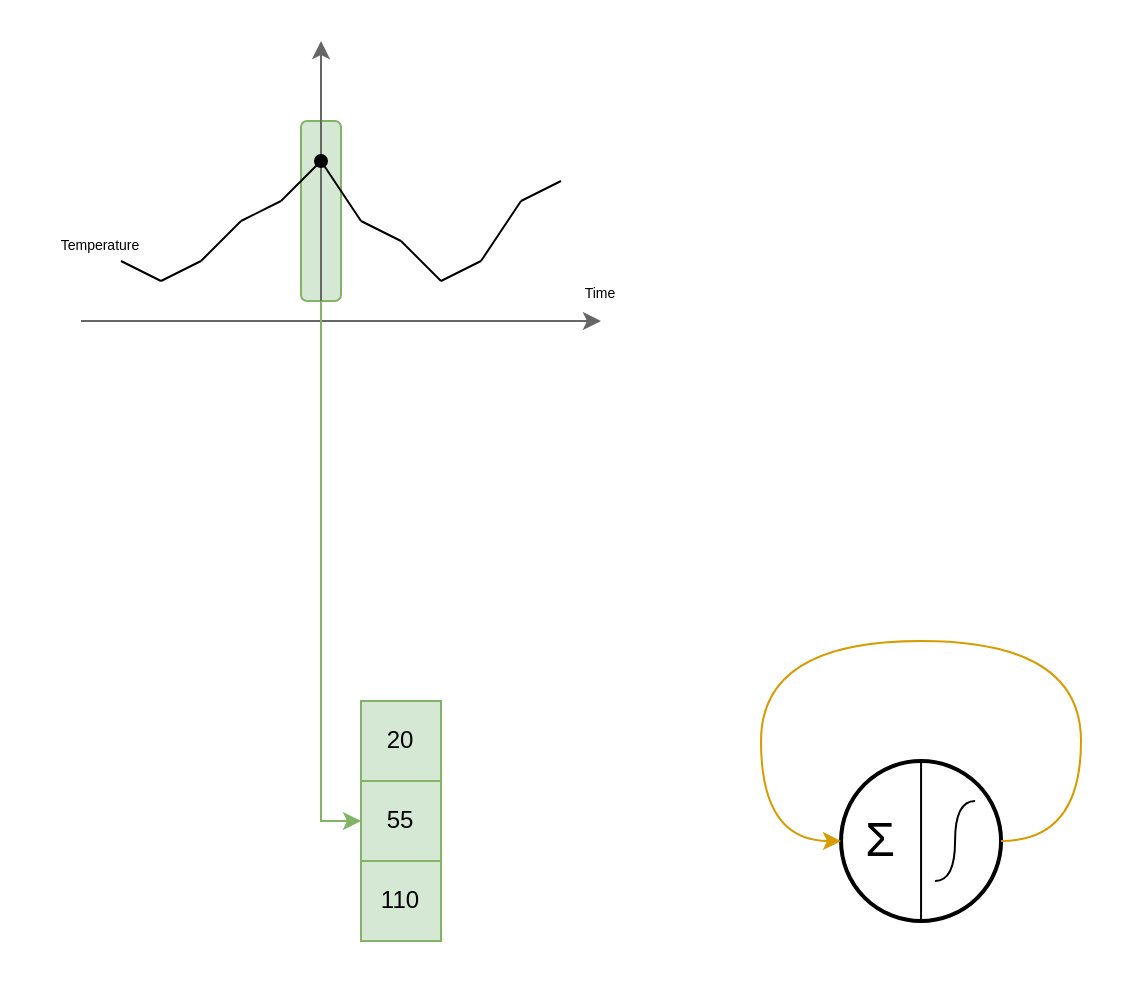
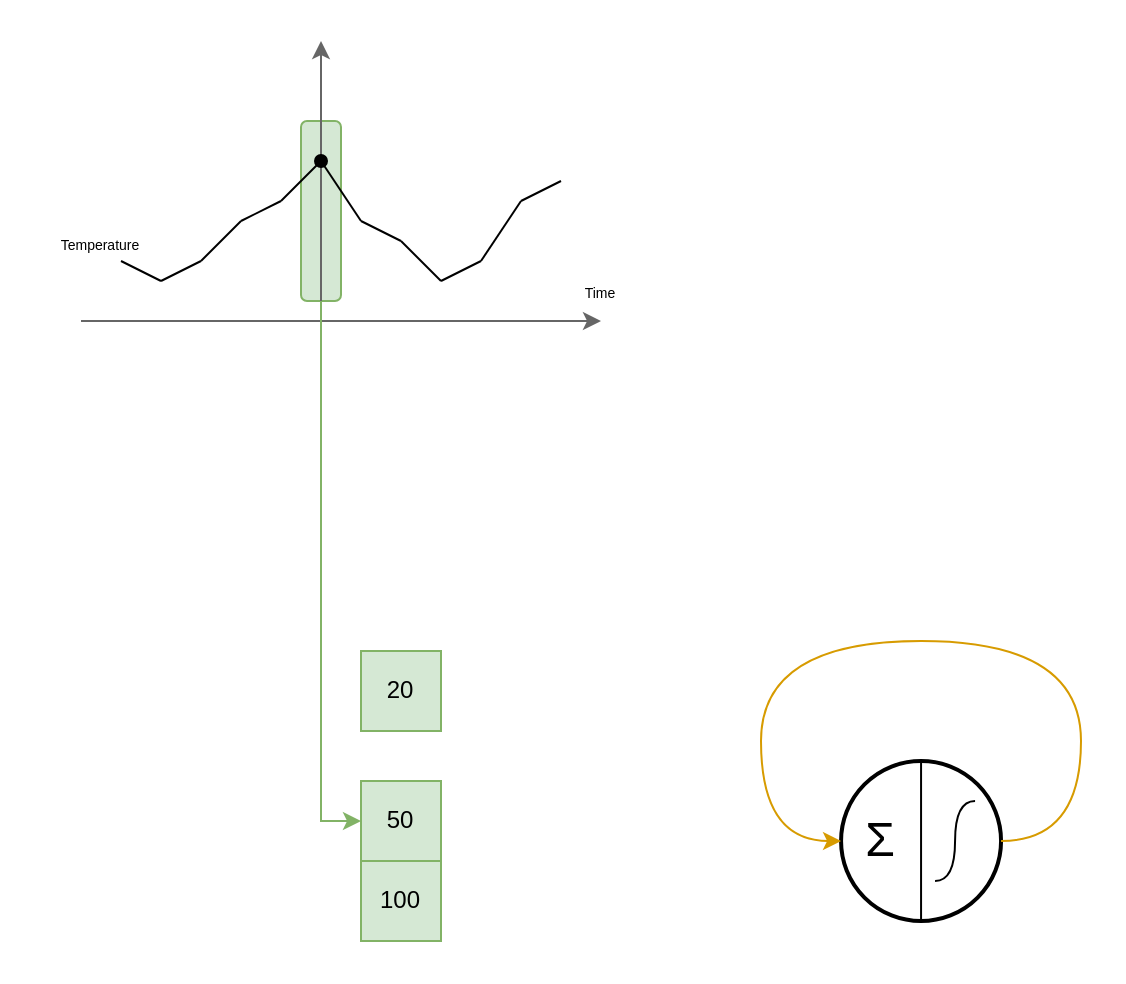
node "20": moved (401, 741) -> (401, 691)
node "55": label "55" -> "50"
node "110": label "110" -> "100"
